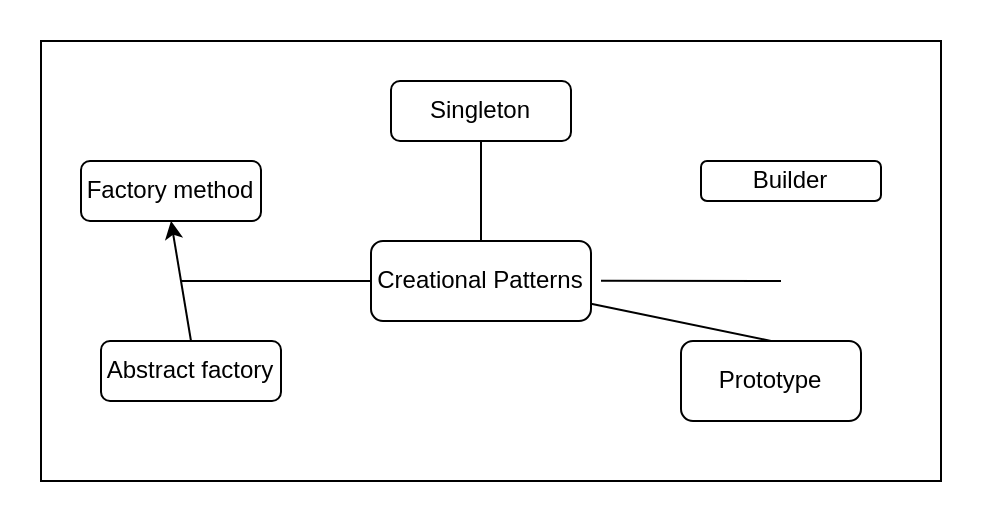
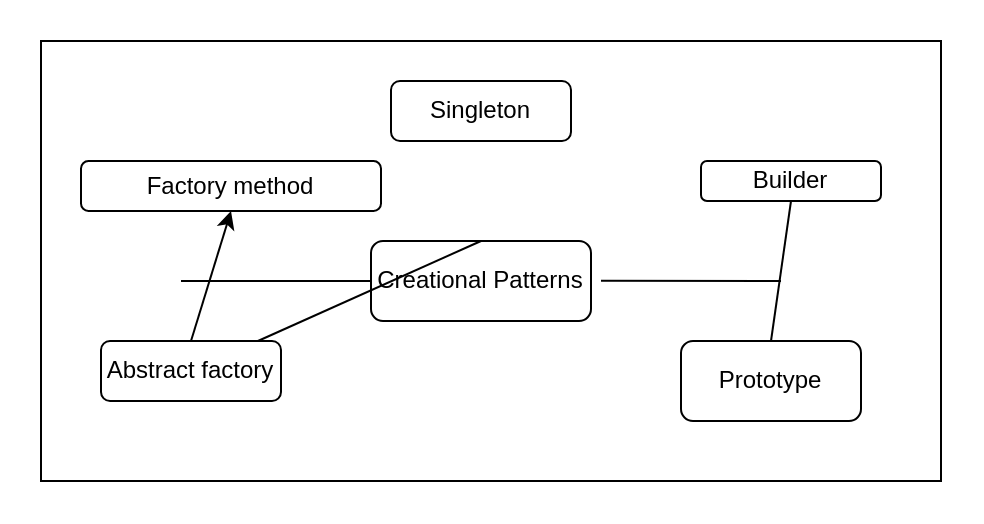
node "Factory method": size 180x60 -> 300x50
edge "Singleton" -- "Creational Patterns": now "Abstract factory" -- "Creational Patterns"
edge "Creational Patterns" -- "Prototype": now "Builder" -- "Prototype"
